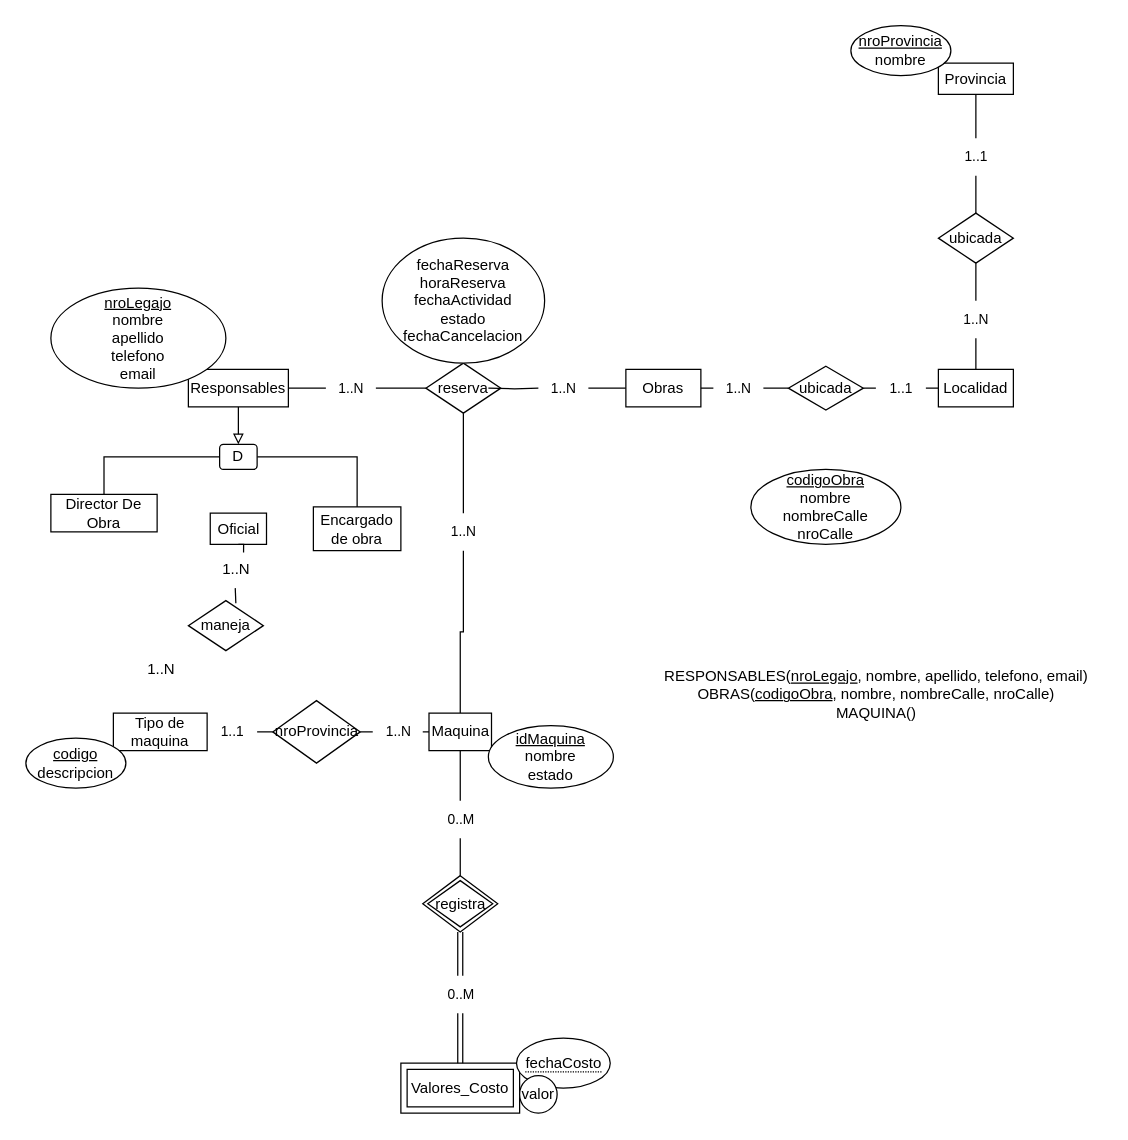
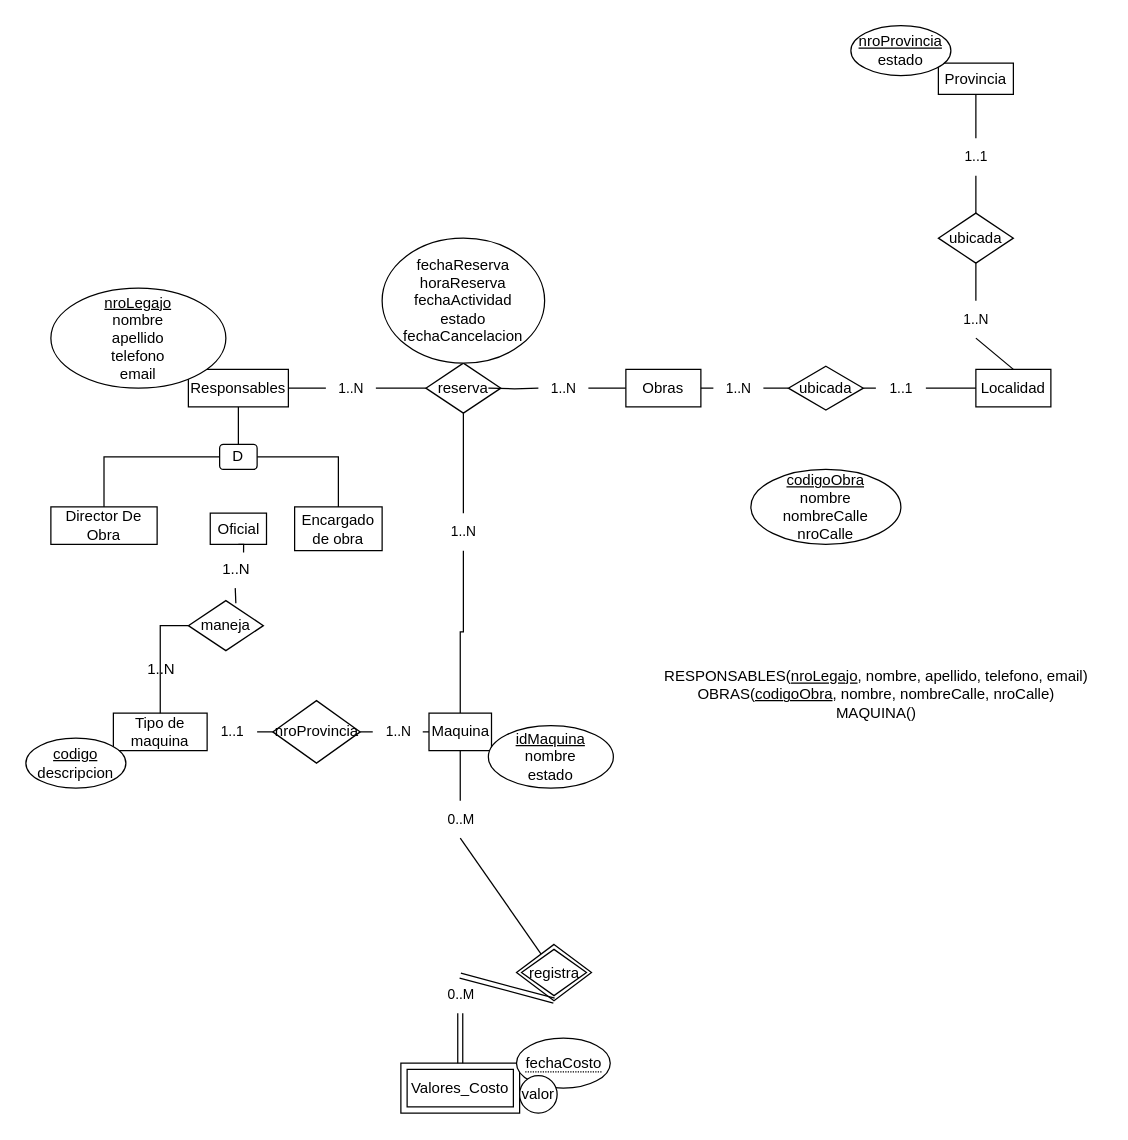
node "nroProvincia nombre": label "nroProvincia nombre" -> "nroProvincia estado"
node "Localidad": moved (976, 388) -> (1013, 388)
edge "Responsables" -> "D": arrowhead block -> none
node "Director De Obra": moved (104, 513) -> (104, 526)
node "Encargado de obra": moved (357, 529) -> (338, 529)
edge "maneja" -- "Tipo de maquina": added
node "registra": moved (460, 904) -> (554, 973)
